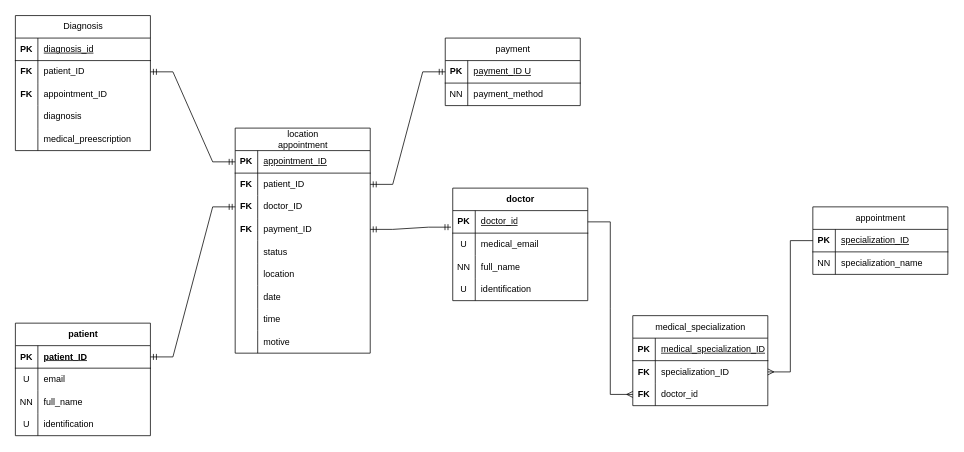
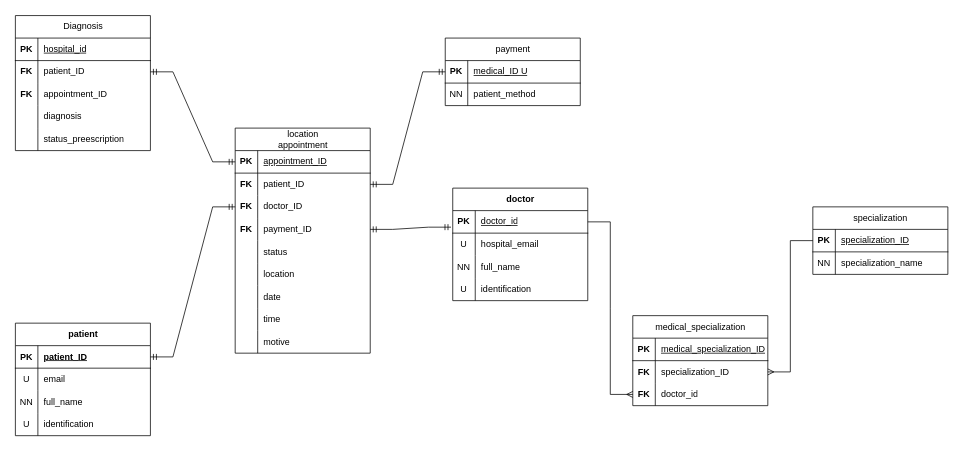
node "diagnosis_id": label "diagnosis_id" -> "hospital_id"
node "payment_ID U": label "payment_ID U" -> "medical_ID U"
node "payment_method": label "payment_method" -> "patient_method"
node "medical_preescription": label "medical_preescription" -> "status_preescription"
node "appointment": label "appointment" -> "specialization"
node "medical_email": label "medical_email" -> "hospital_email"
